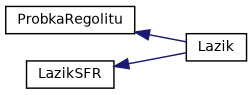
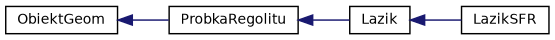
node "ObiektGeom": added
edge "Lazik" -> "LazikSFR": reversed
